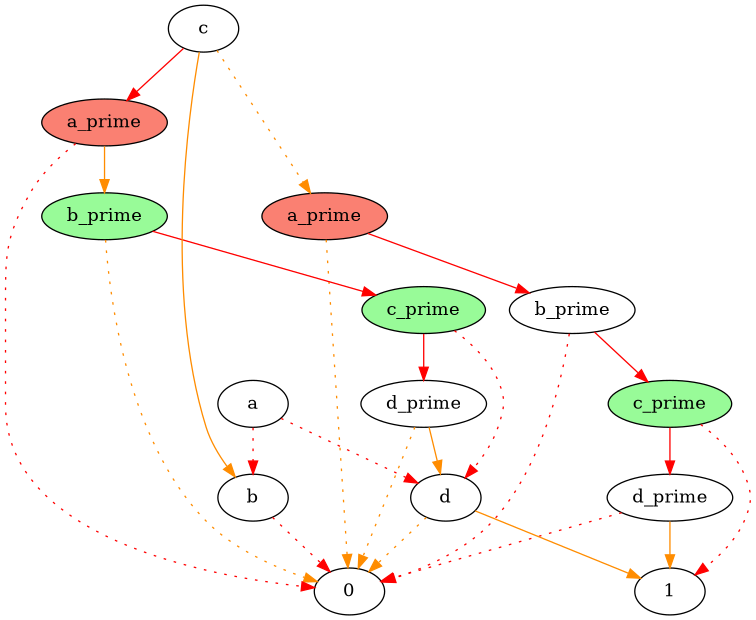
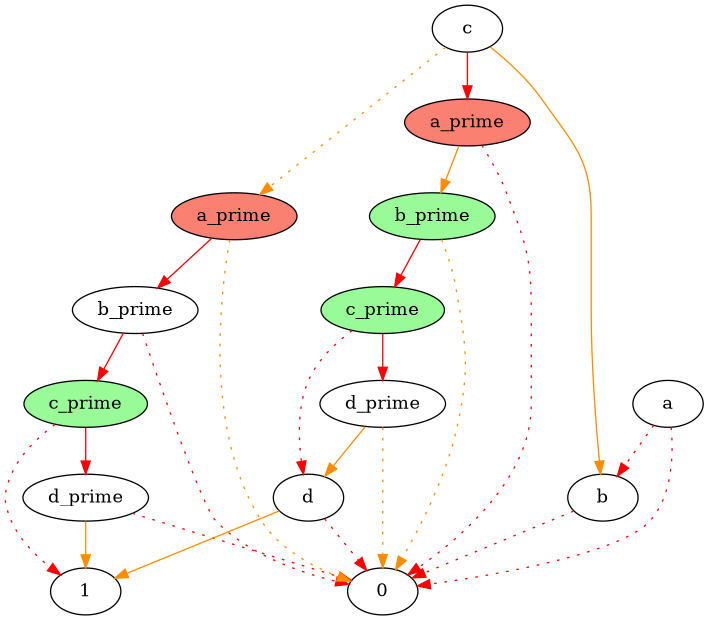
edge "a" -> "d": now "a" -> "0"
edge "d" -> "0": color darkorange -> red
